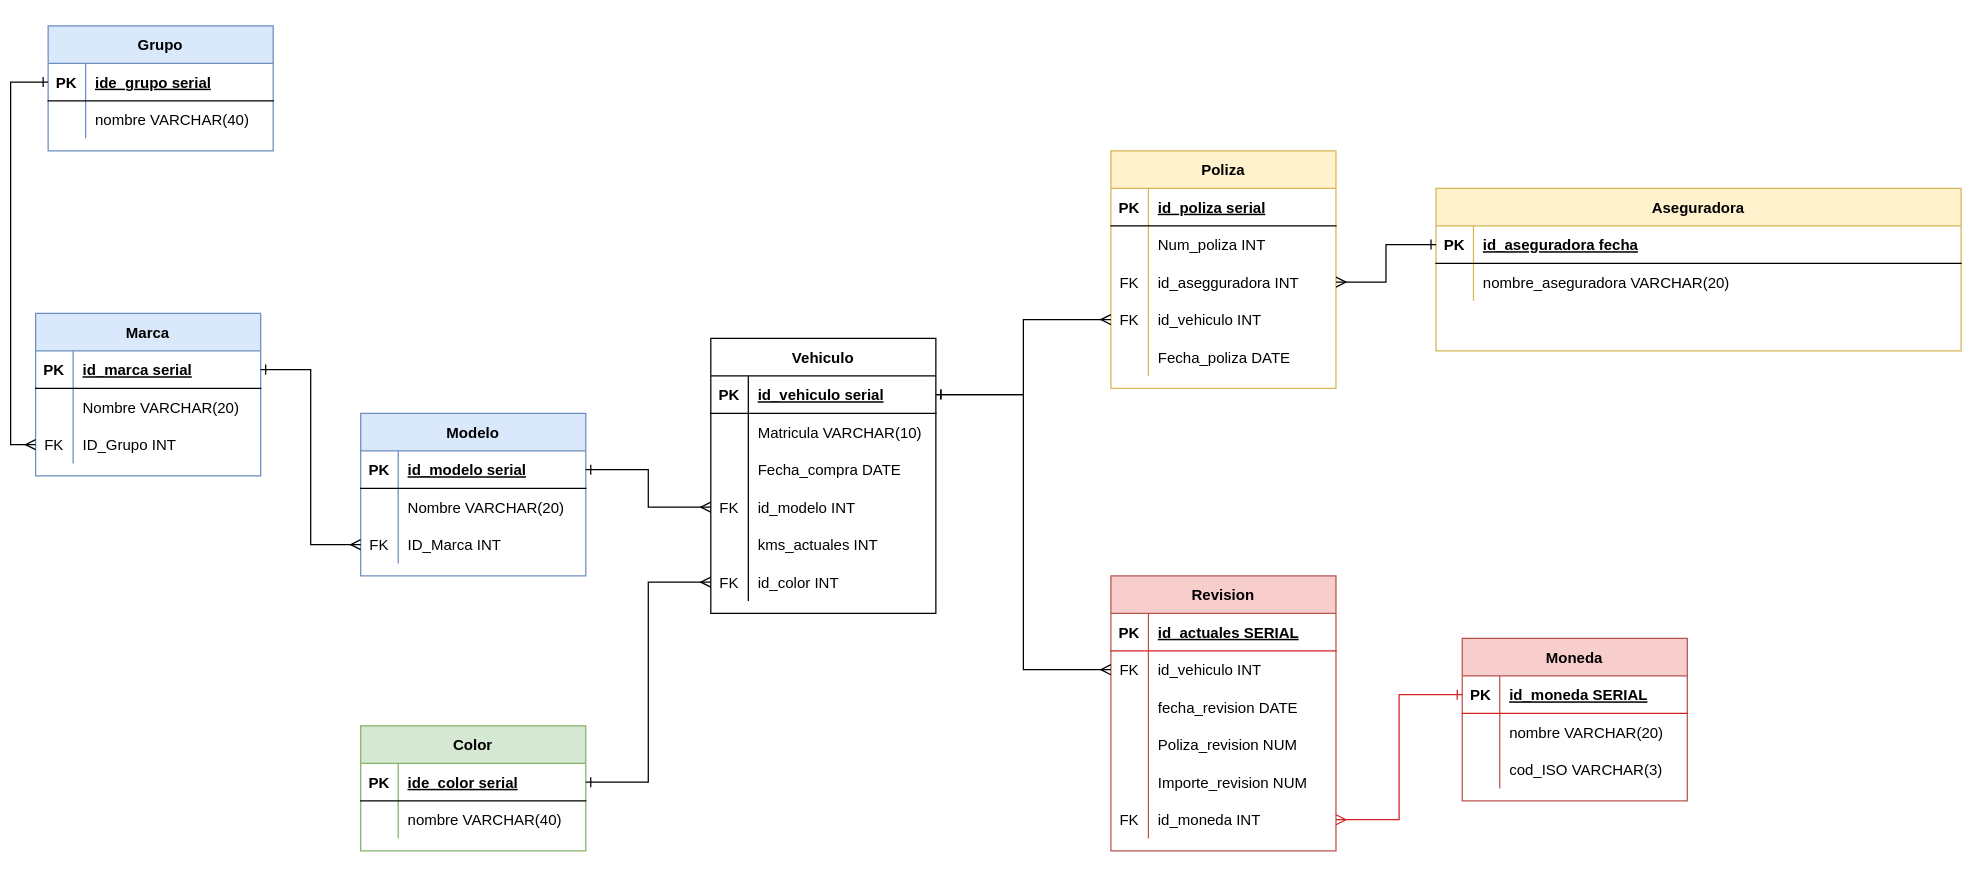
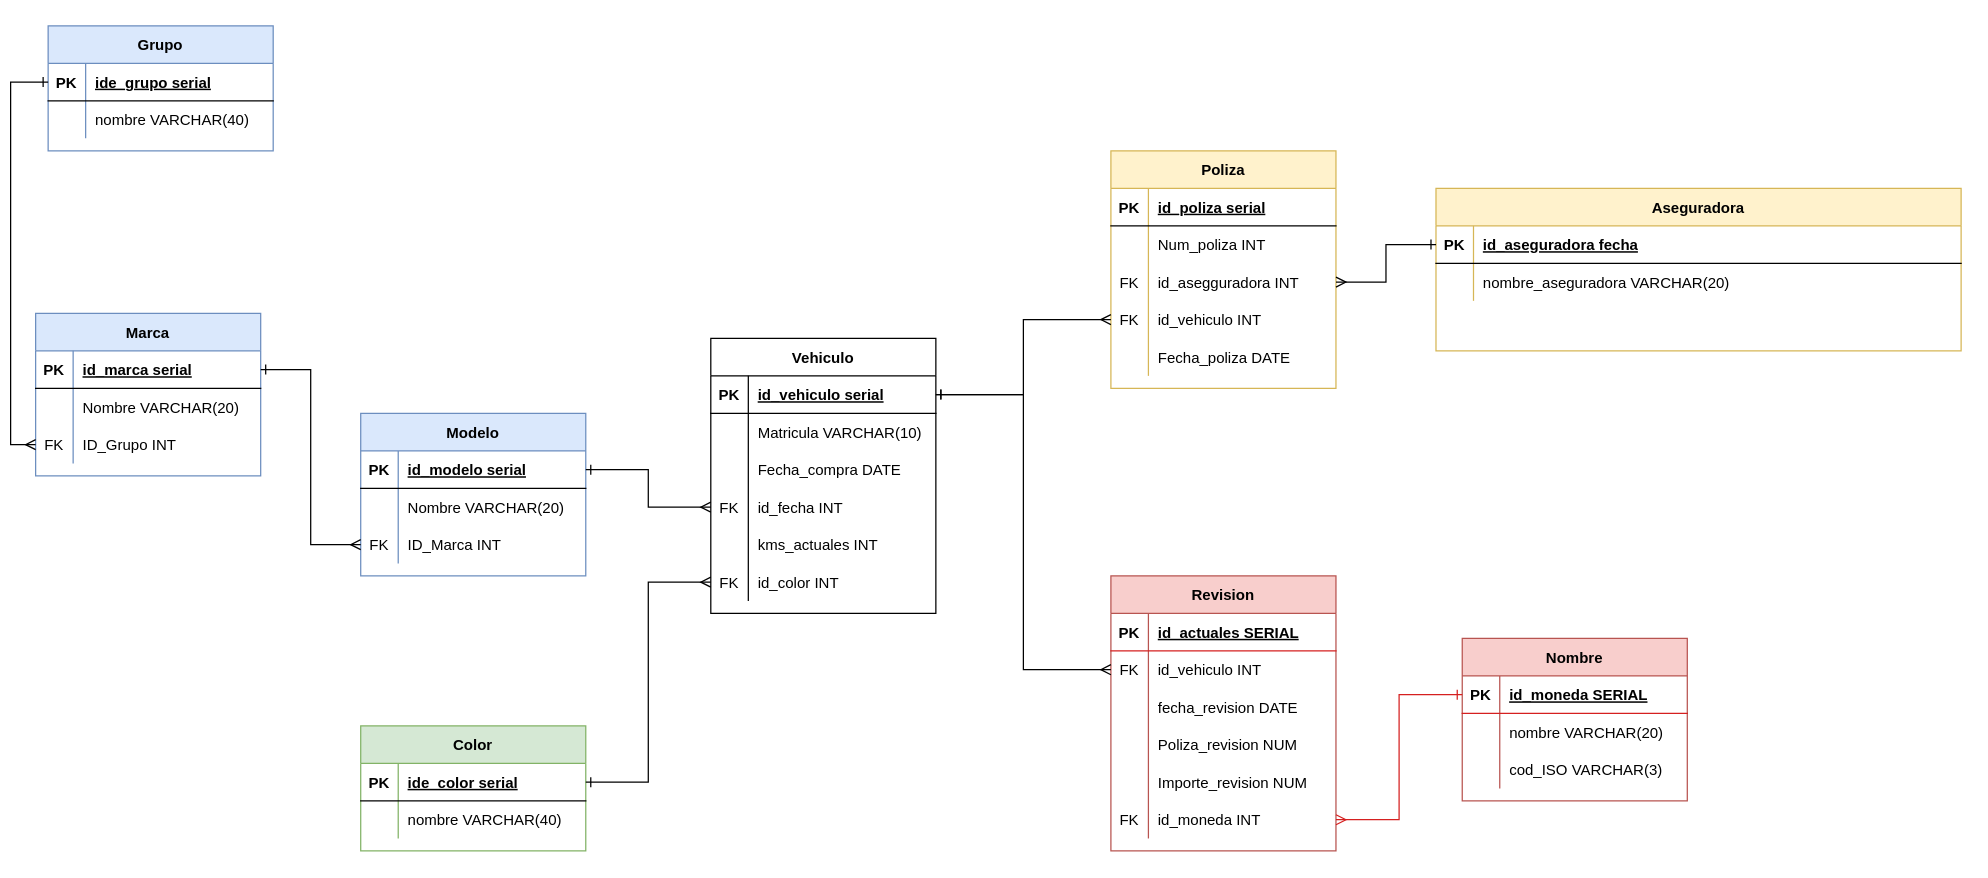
node "id_modelo INT": label "id_modelo INT" -> "id_fecha INT"
node "Moneda": label "Moneda" -> "Nombre"
